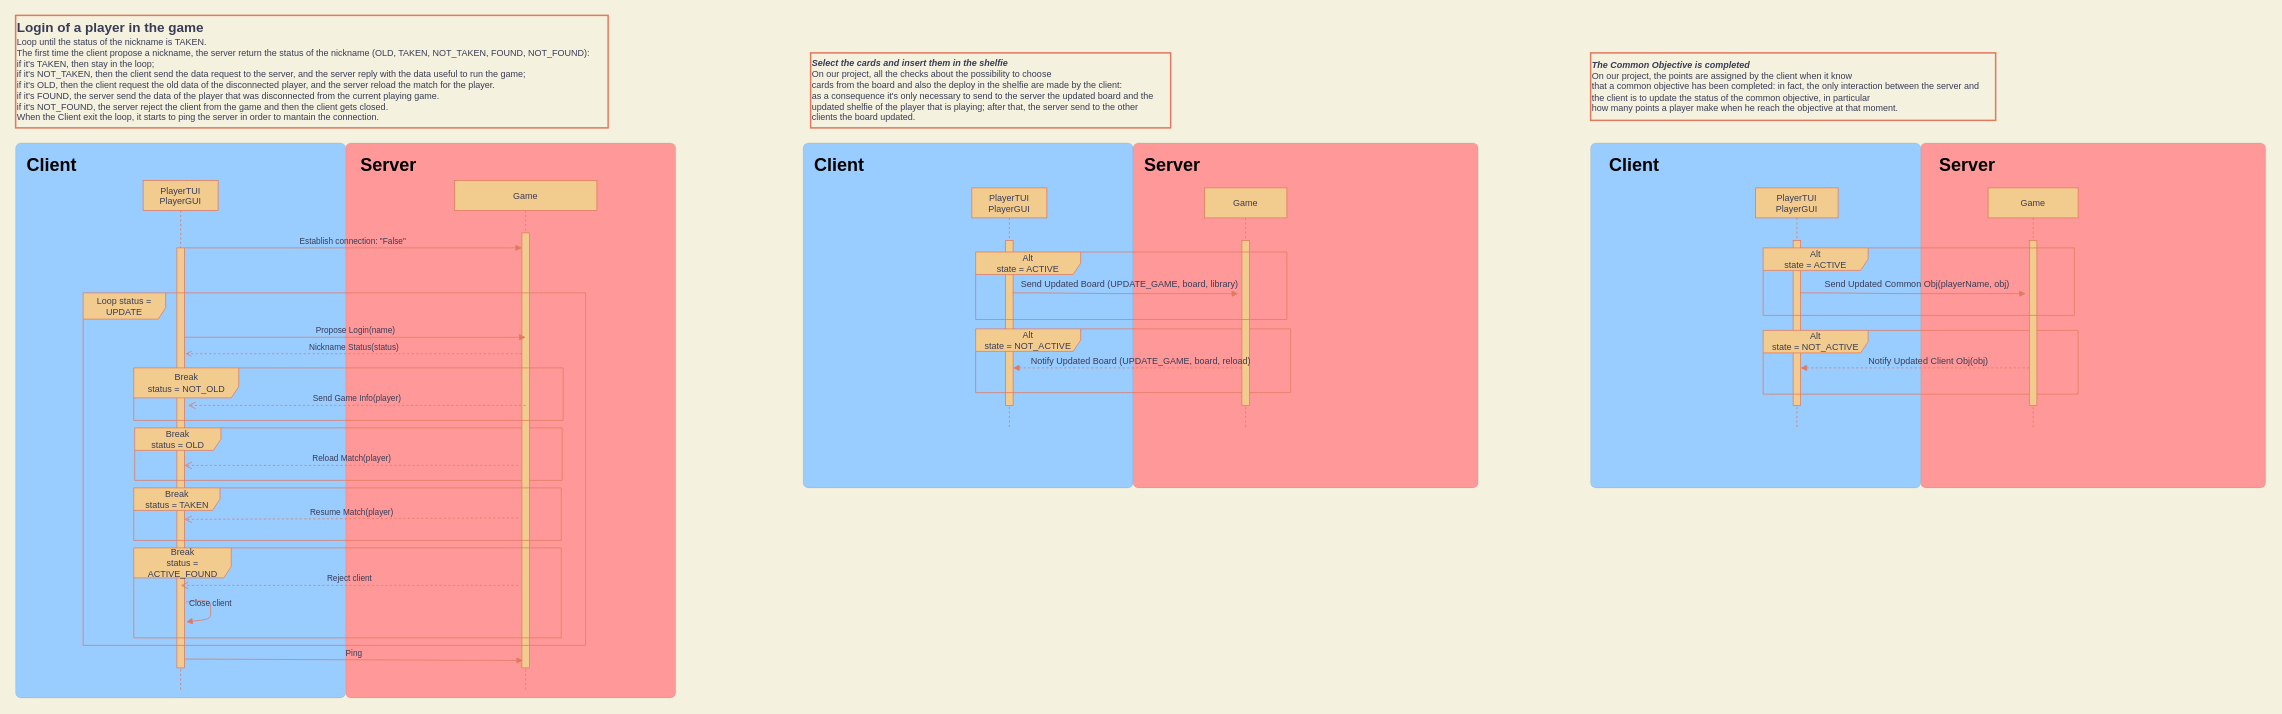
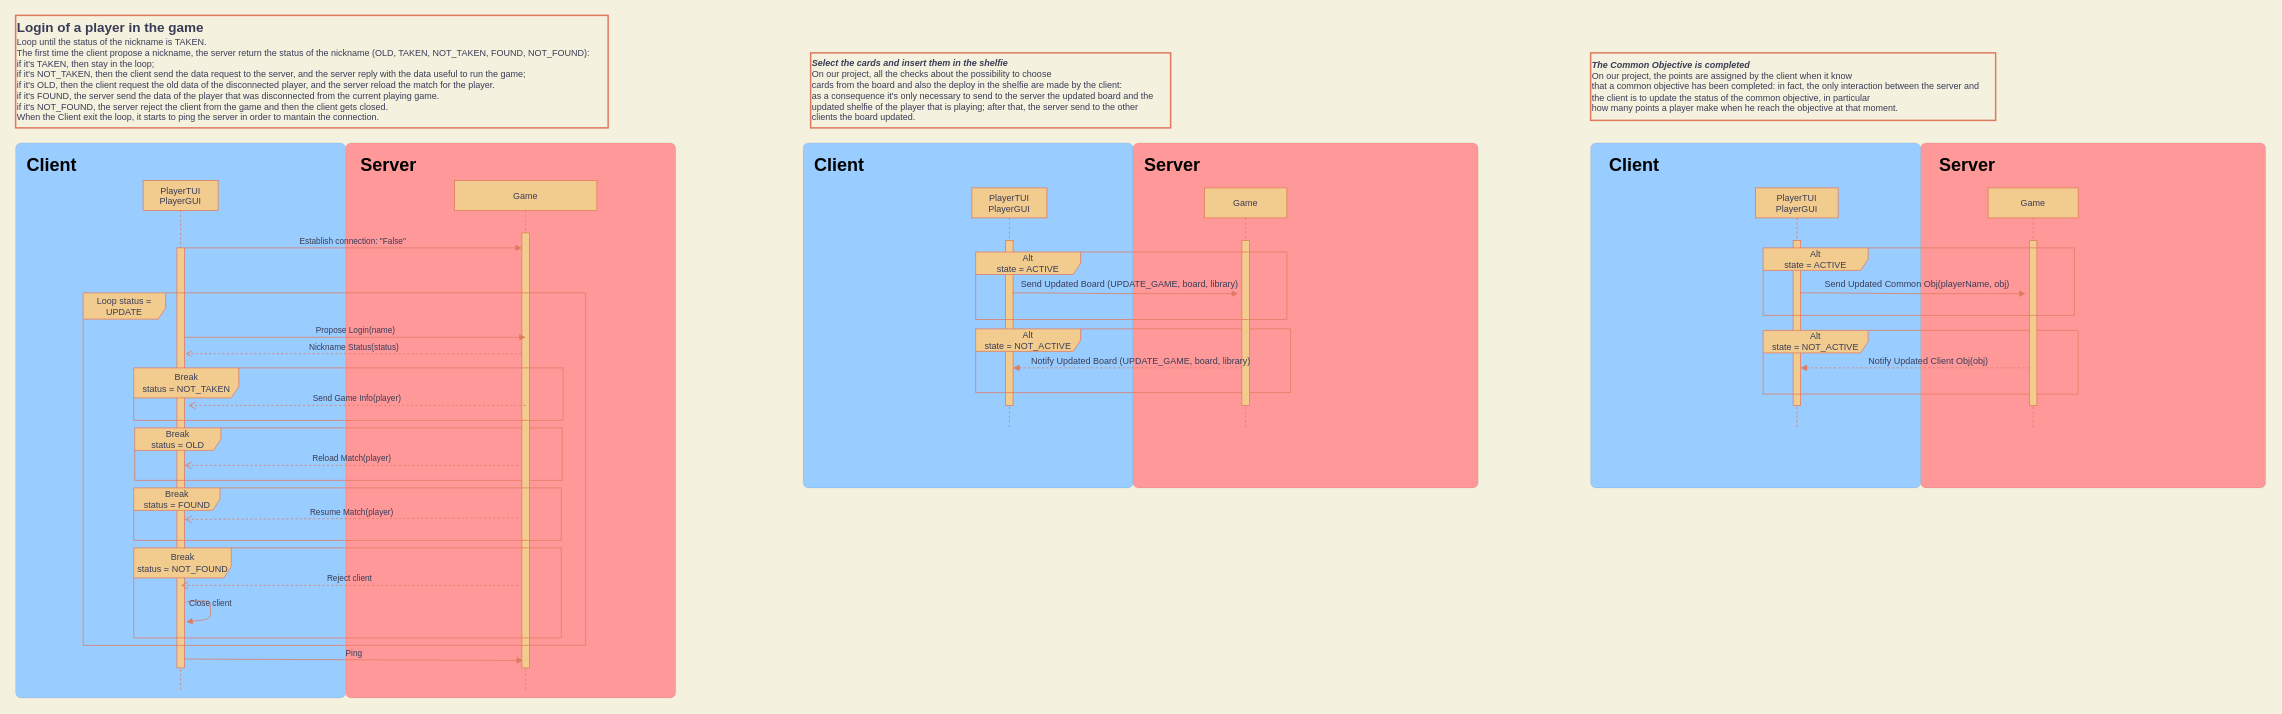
node "Notify Updated Board (UPDATE_GAME, board, reload)": label "Notify Updated Board (UPDATE_GAME, board, reload)" -> "Notify Updated Board (UPDATE_GAME, board, library)"
node "Break status = NOT_OLD": label "Break status = NOT_OLD" -> "Break status = NOT_TAKEN"
node "Break status = TAKEN": label "Break status = TAKEN" -> "Break status = FOUND"
node "Break status = ACTIVE_FOUND": label "Break status = ACTIVE_FOUND" -> "Break status = NOT_FOUND"
